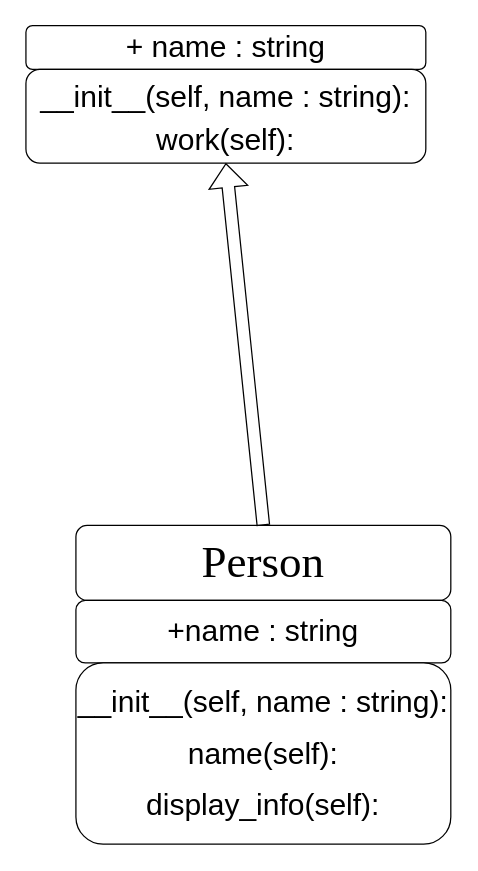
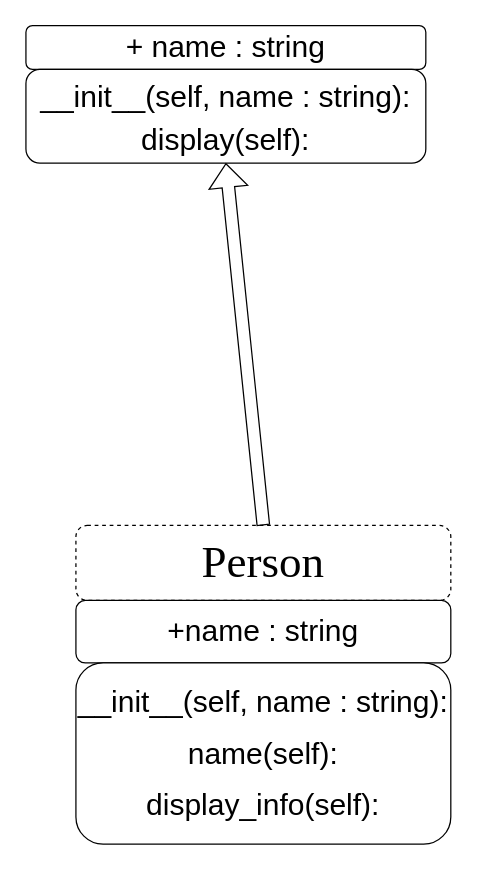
node "__init__(self, name : string): work(self):": label "__init__(self, name : string): work(self):" -> "__init__(self, name : string): display(self):"
node "Person": style solid -> dashed
